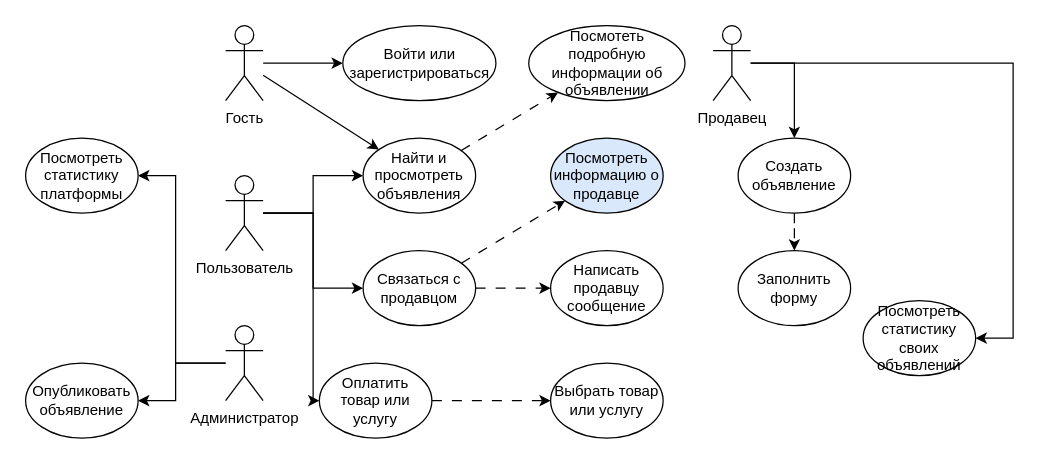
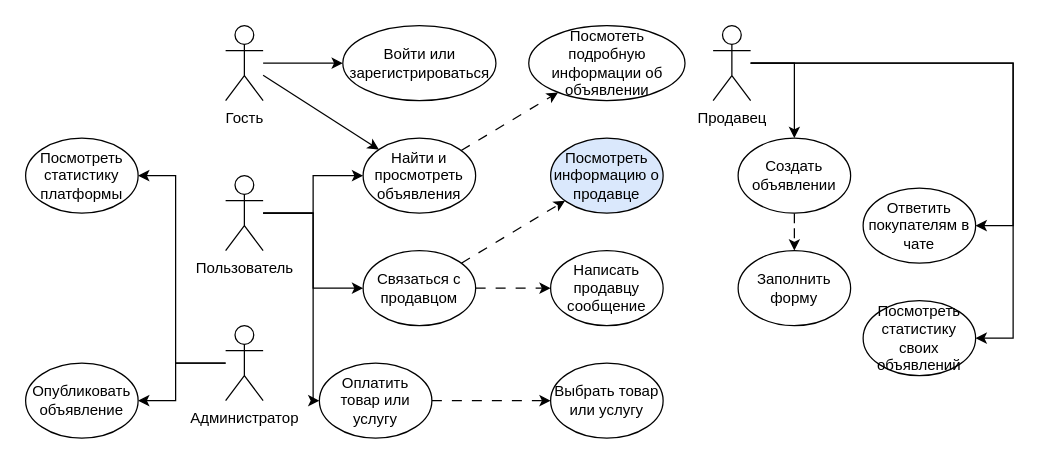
node "Создать объявление": label "Создать объявление" -> "Создать объявлении"
node "Ответить покупателям в чате": added
edge "Продавец" -> "Ответить покупателям в чате": added
